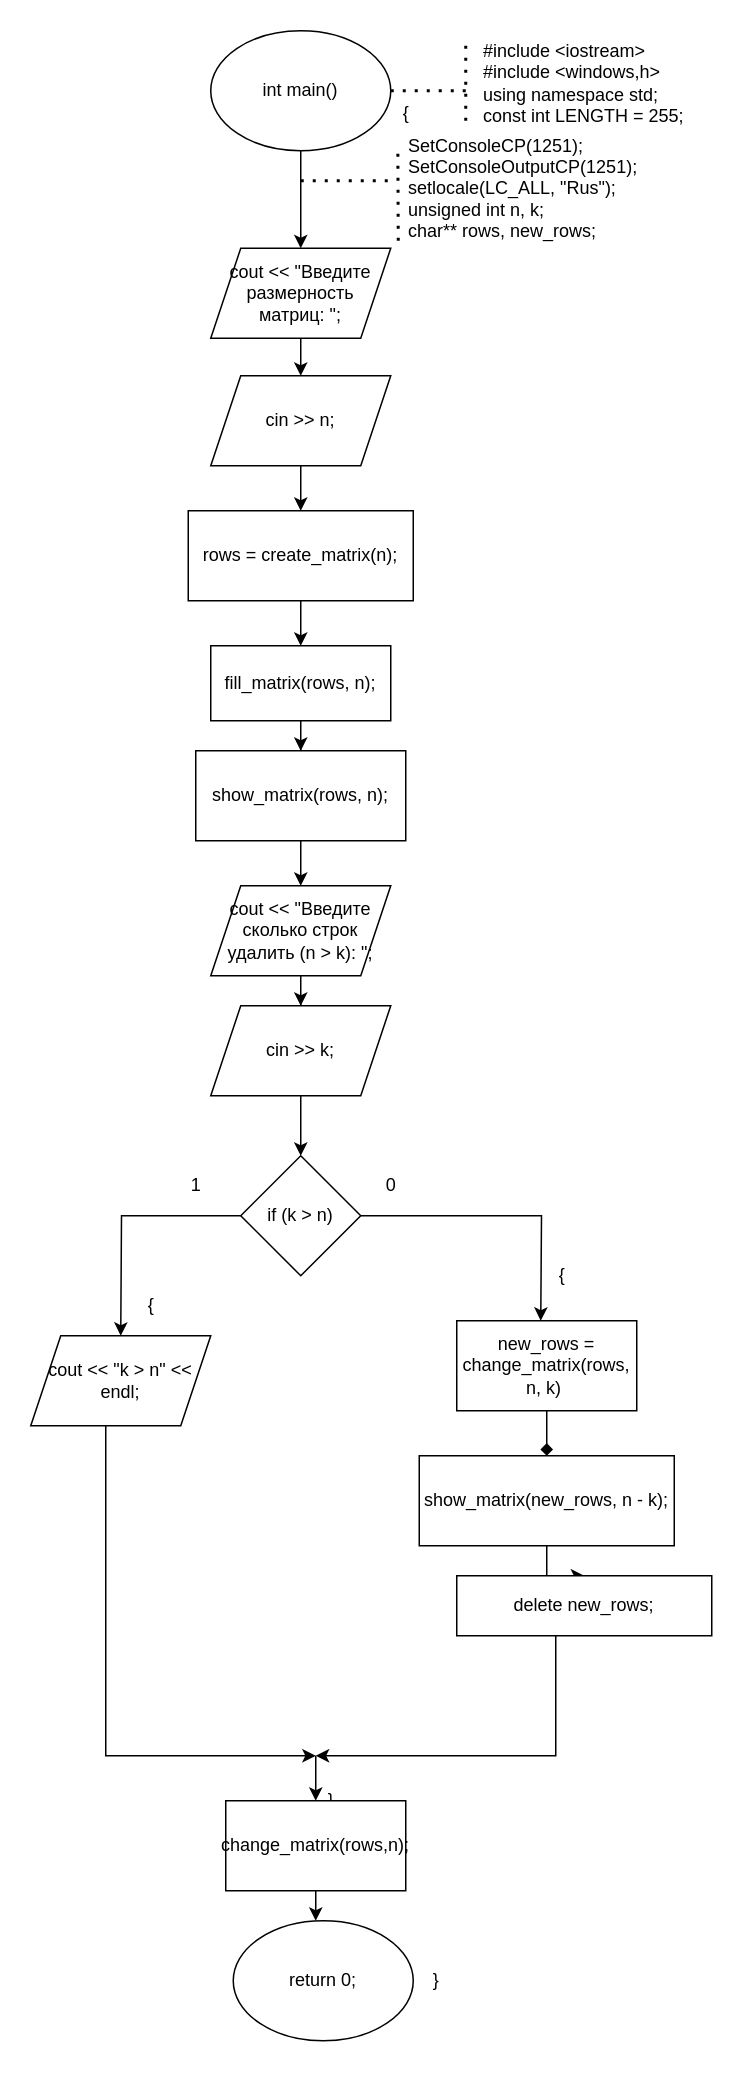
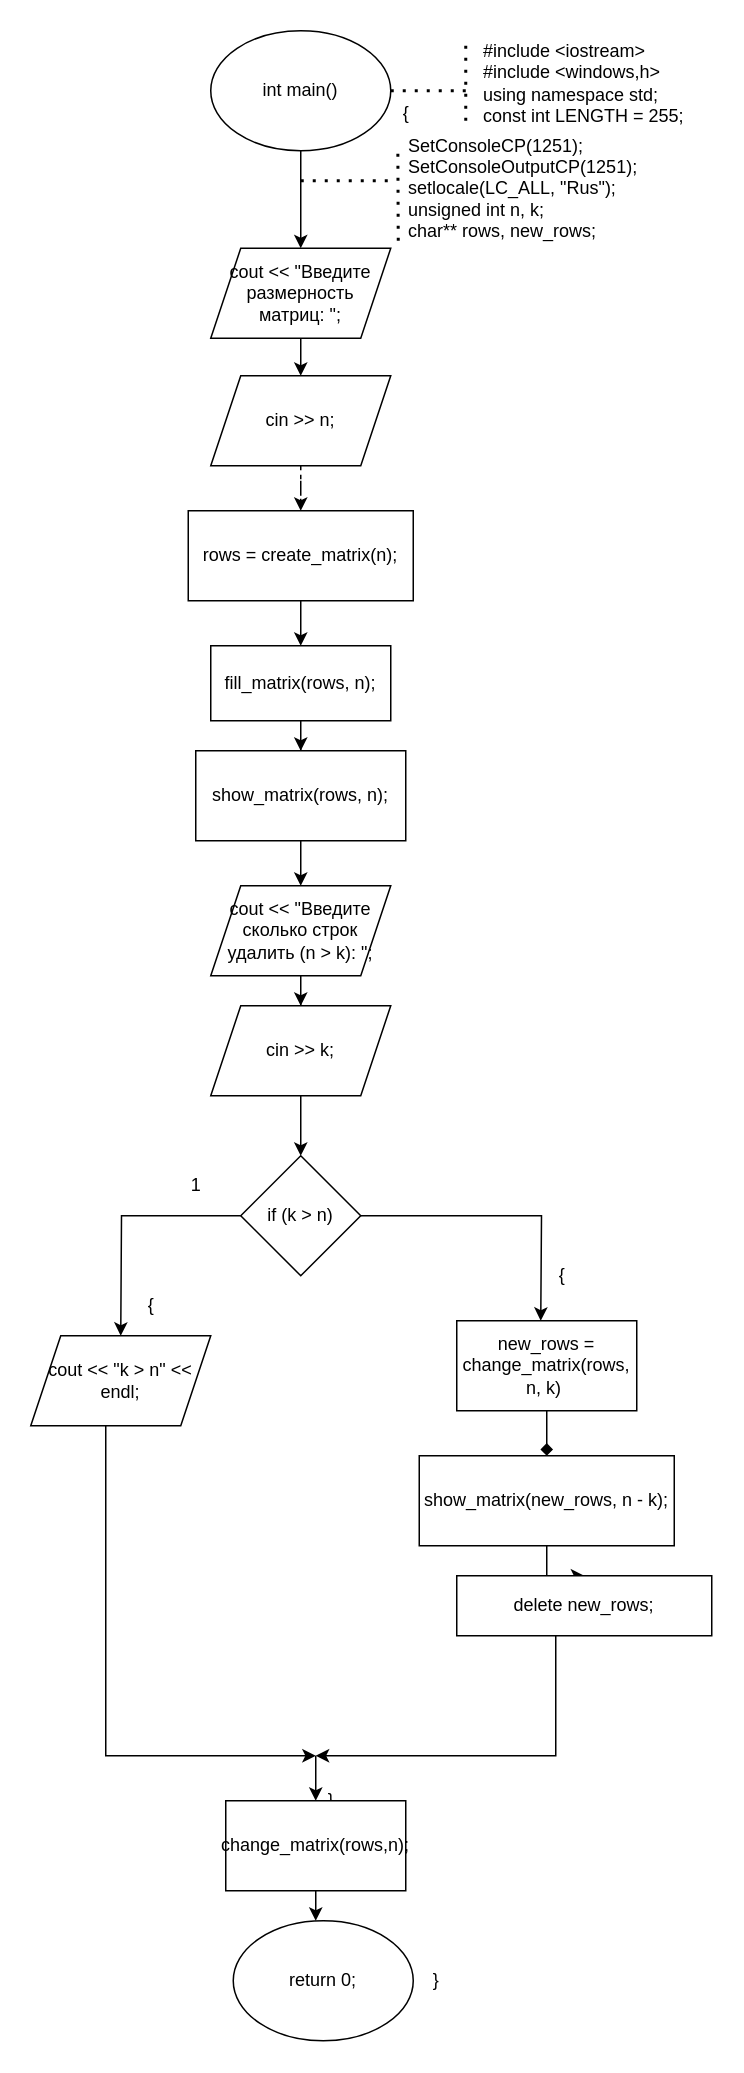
edge "cin >> n;" -> "rows = create_matrix(n);": style solid -> dashed
node "0": removed
